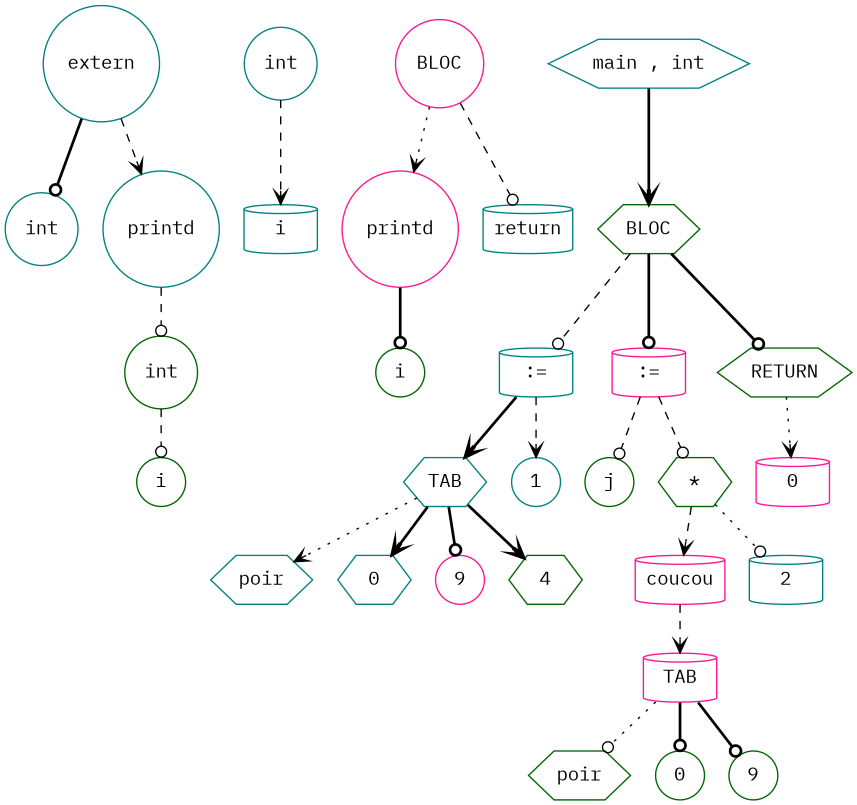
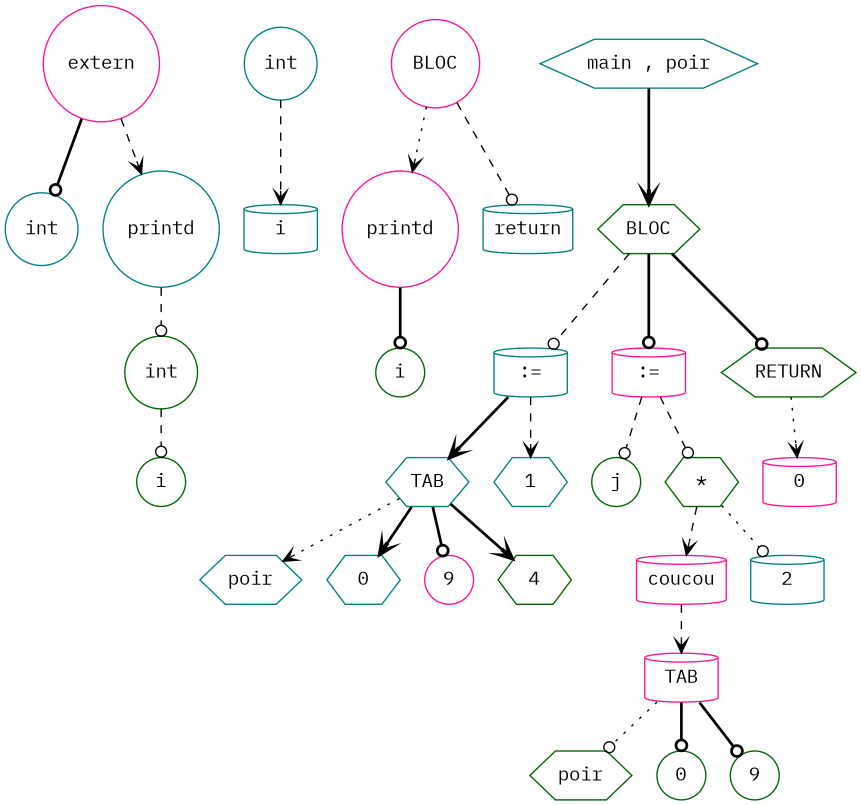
node "extern": color teal -> deeppink
node "main , int": label "main , int" -> "main , poir"
node "1": shape circle -> hexagon
